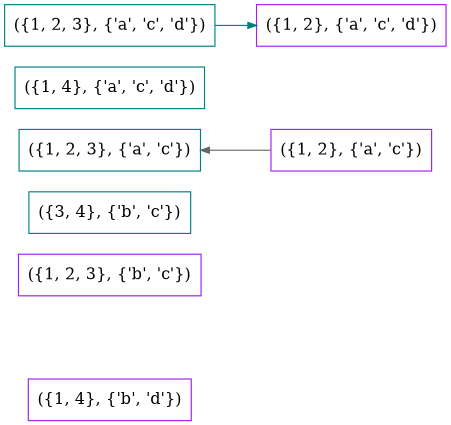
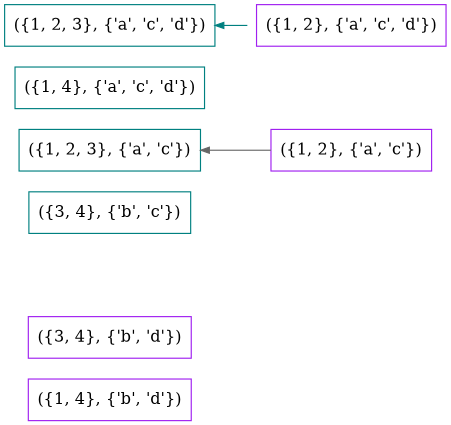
edge "({1, 2, 3}, {'a', 'c', 'd'})" -> "({1, 2}, {'a', 'c', 'd'})": reversed
node "({1, 2, 3}, {'b', 'c'})": removed
node "({3, 4}, {'b', 'd'})": added
